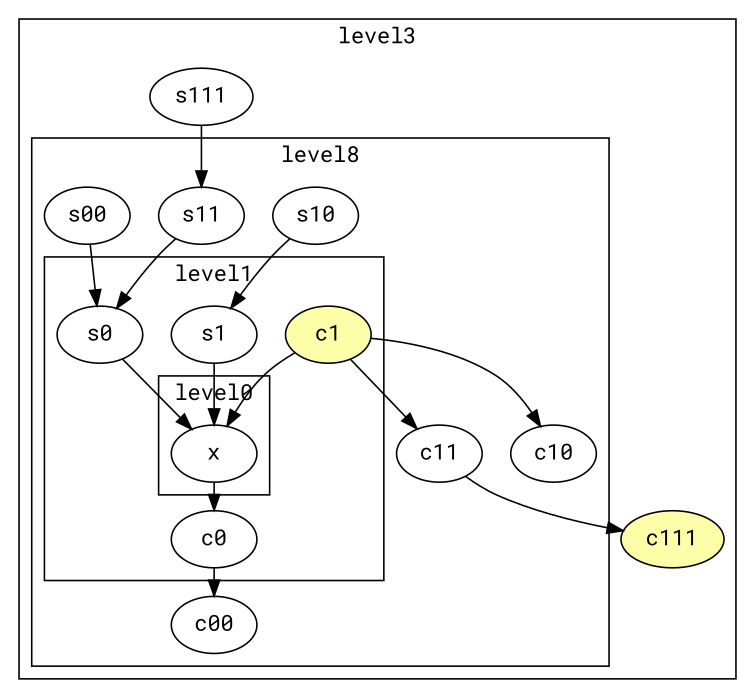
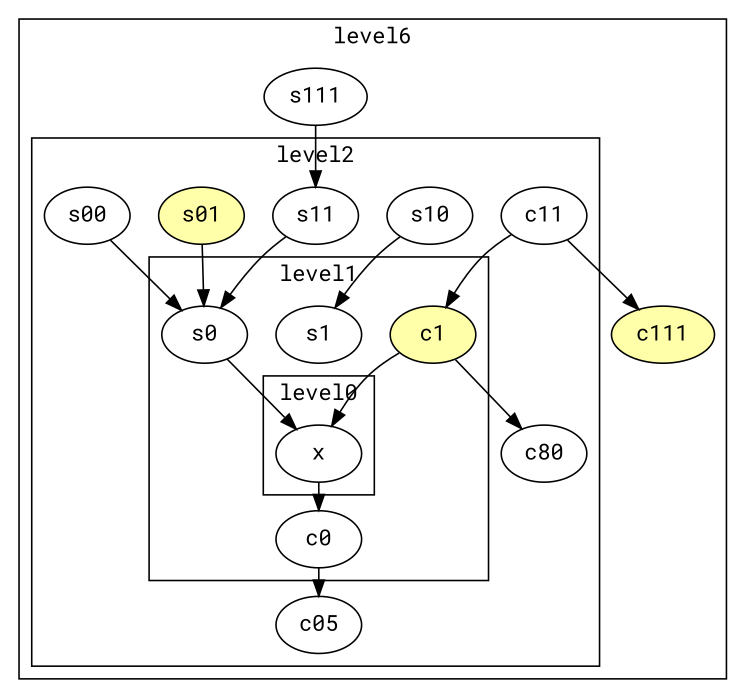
cluster "level3": label "level3" -> "level6"
cluster "level8": label "level8" -> "level2"
node "s01": added
edge "c1" -> "c11": reversed
edge "s1" -> "x": removed
node "c10": label "c10" -> "c80"
node "c00": label "c00" -> "c05"
